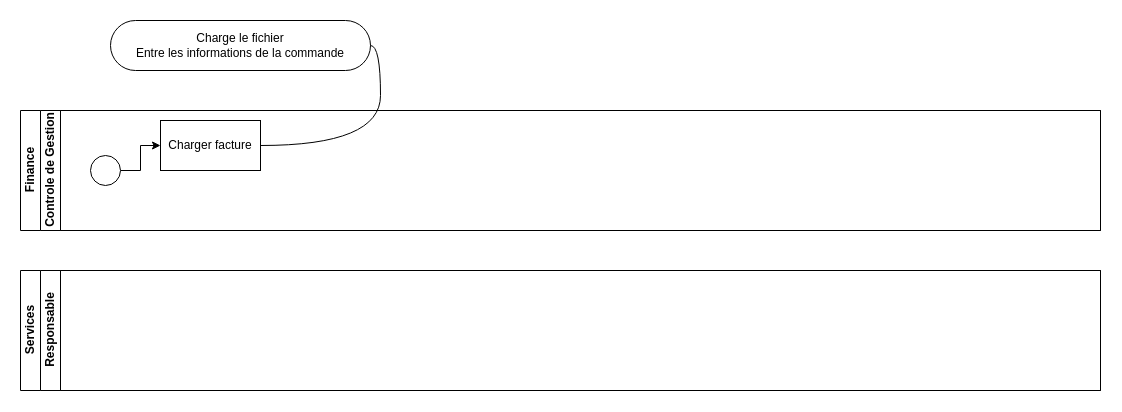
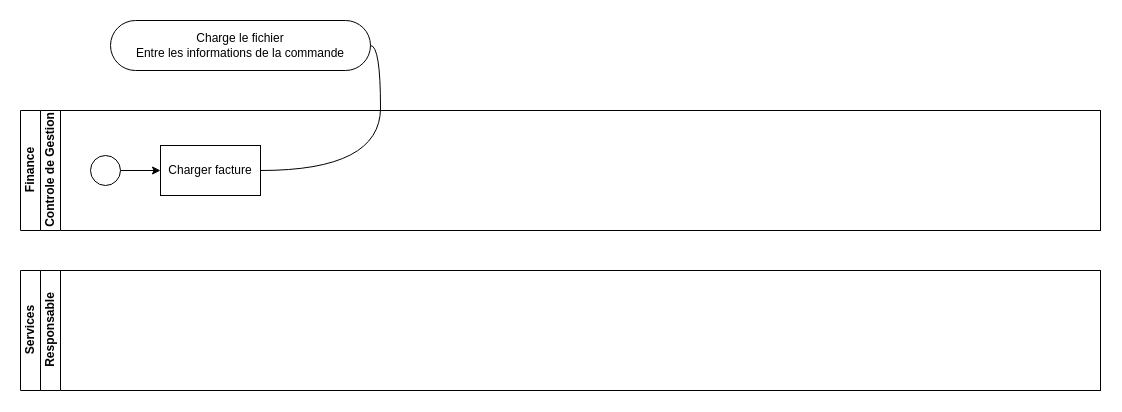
node "Charger facture": moved (211, 146) -> (211, 171)
